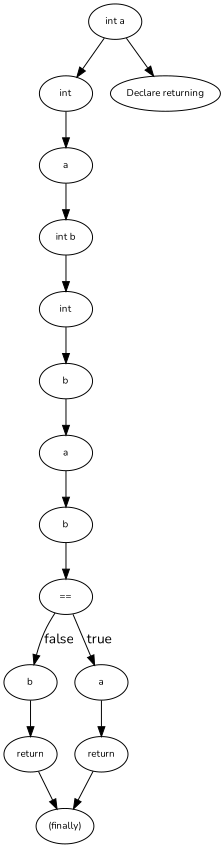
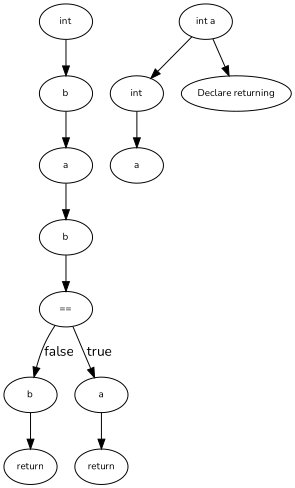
node "int b": removed
node "(finally)": removed
